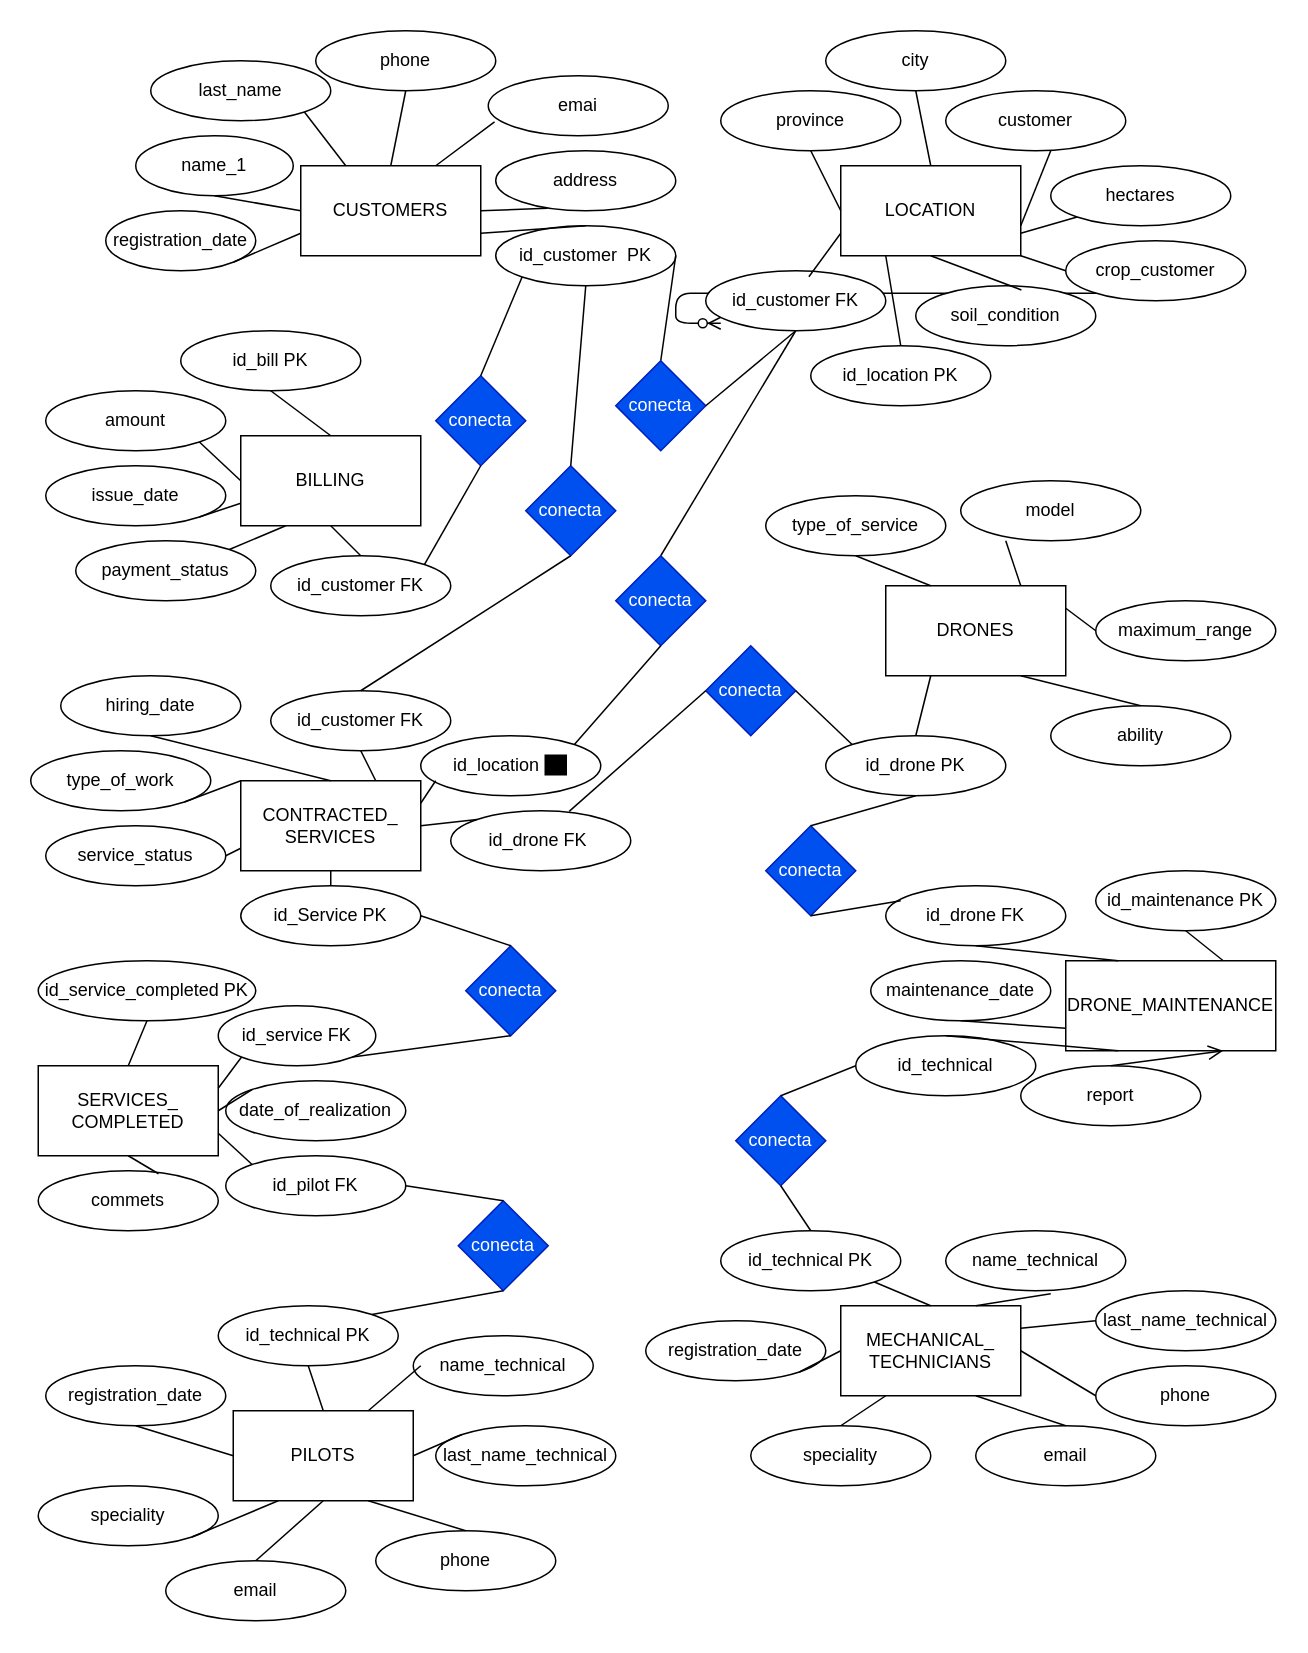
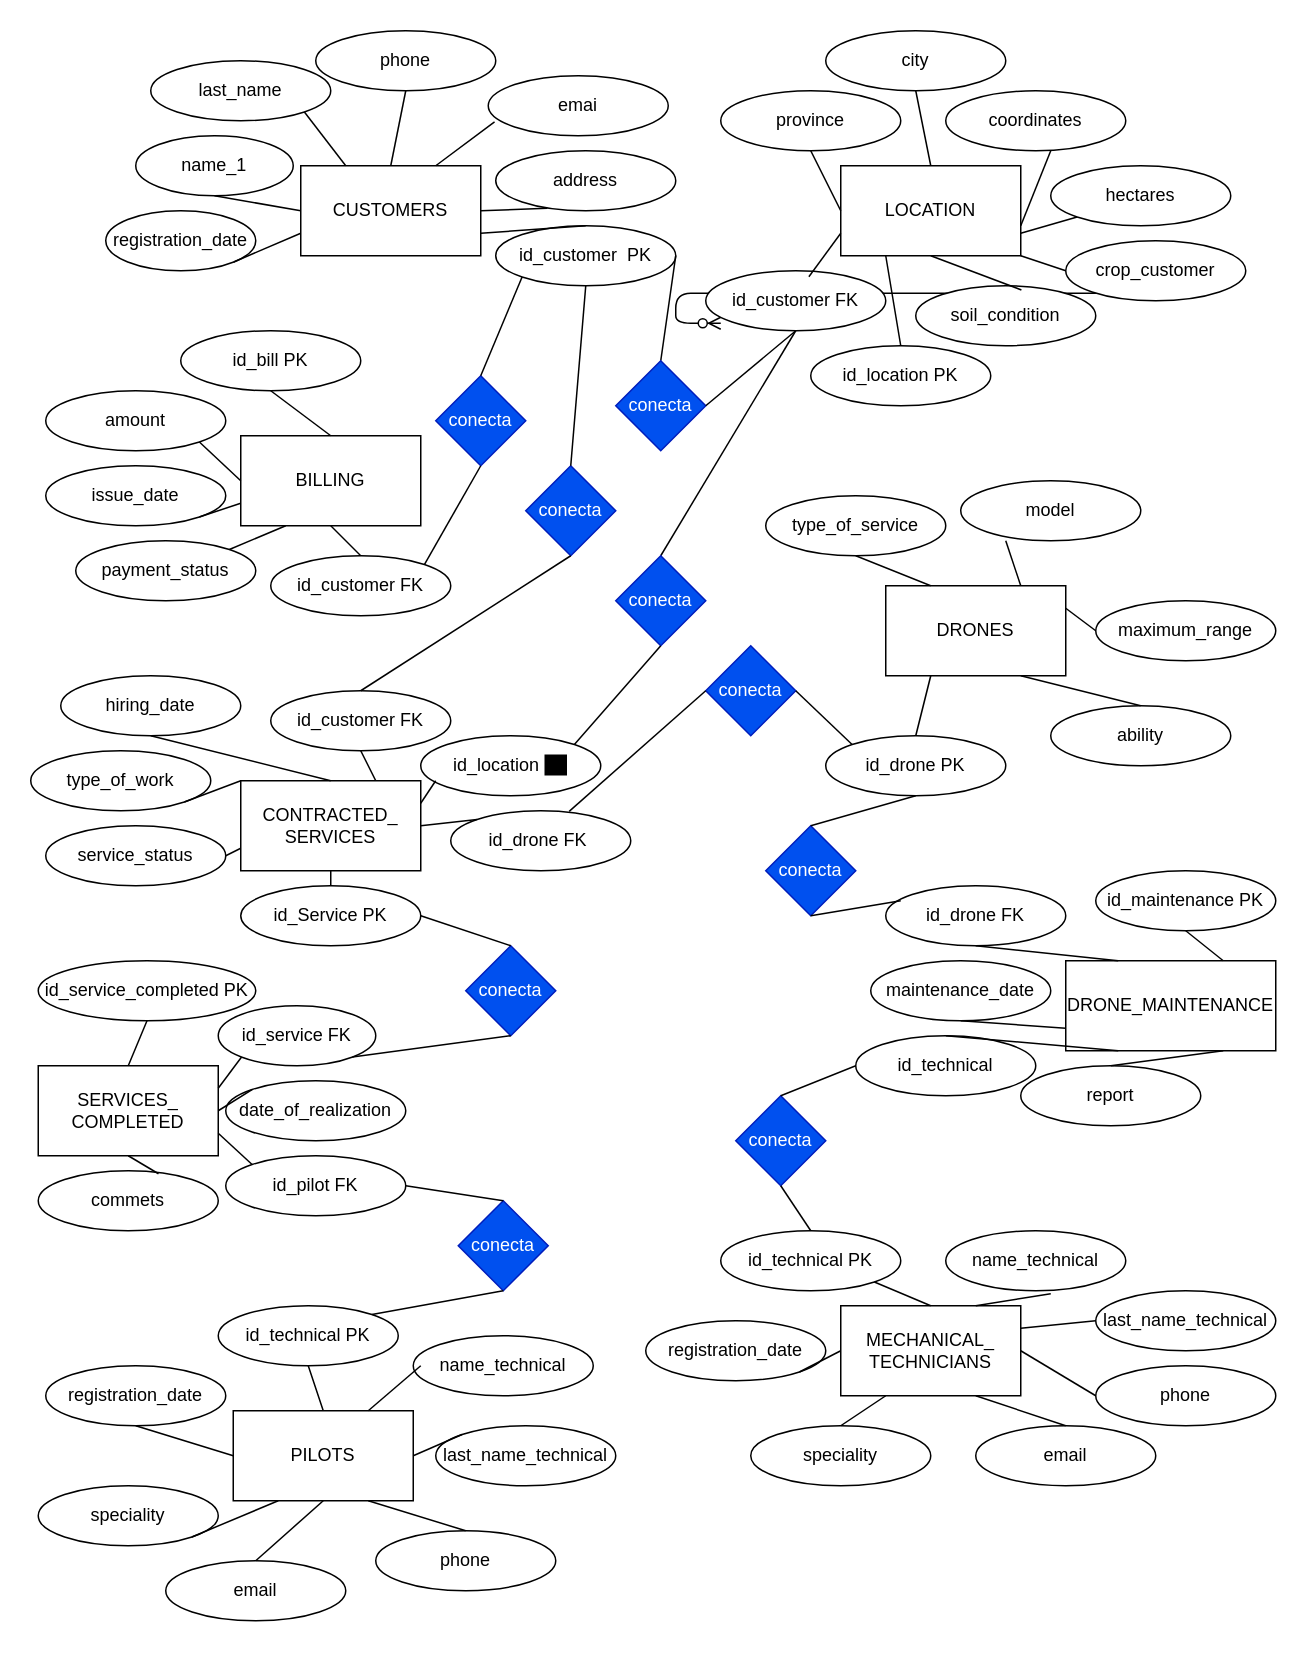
node "customer": label "customer" -> "coordinates"
edge "report" -> "DRONE_MAINTENANCE": arrowhead open -> none
